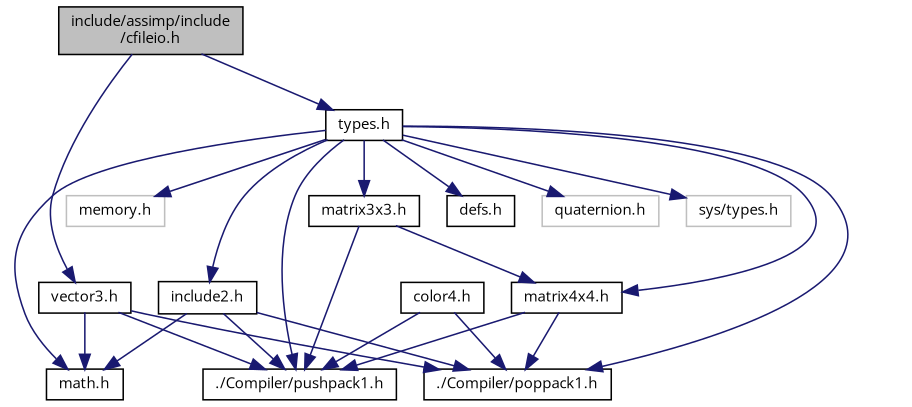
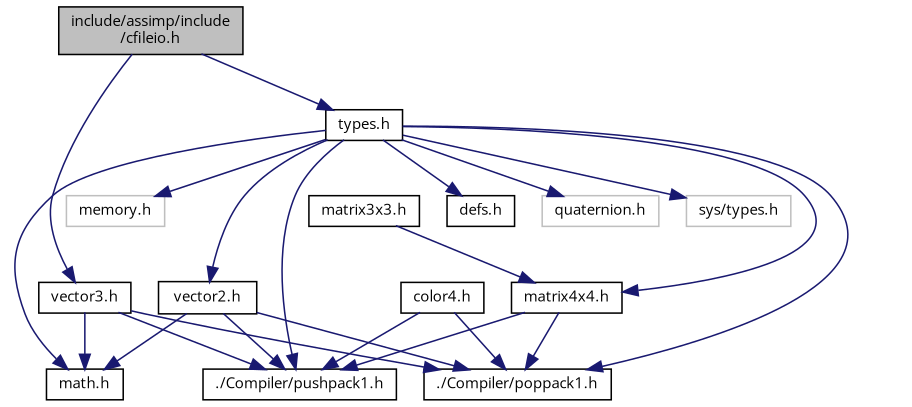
edge "types.h" -> "matrix3x3.h": removed
edge "matrix3x3.h" -> "./Compiler/pushpack1.h": removed
node "include2.h": label "include2.h" -> "vector2.h"
